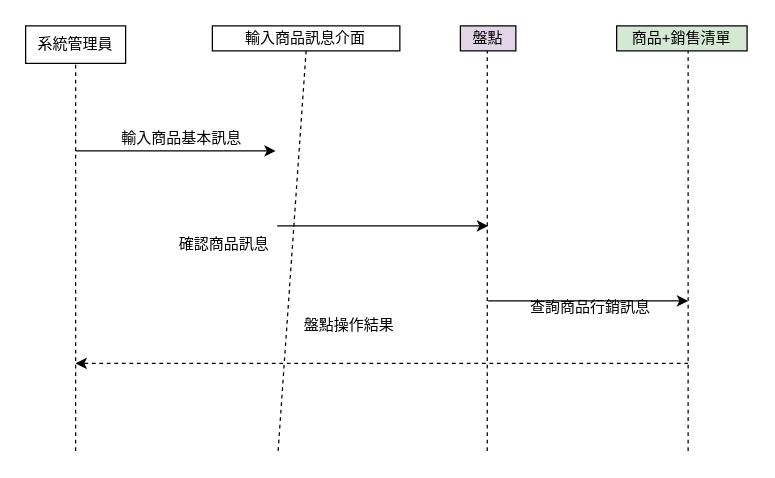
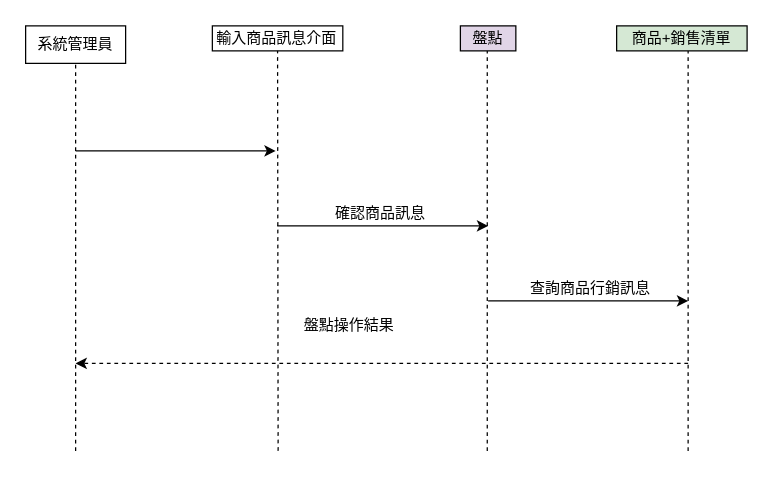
node "輸入商品訊息介面": size 188x25 -> 130x25
node "輸入商品基本訊息": removed
node "確認商品訊息": moved (224, 244) -> (380, 213)
node "查詢商品行銷訊息": moved (590, 307) -> (590, 288)
